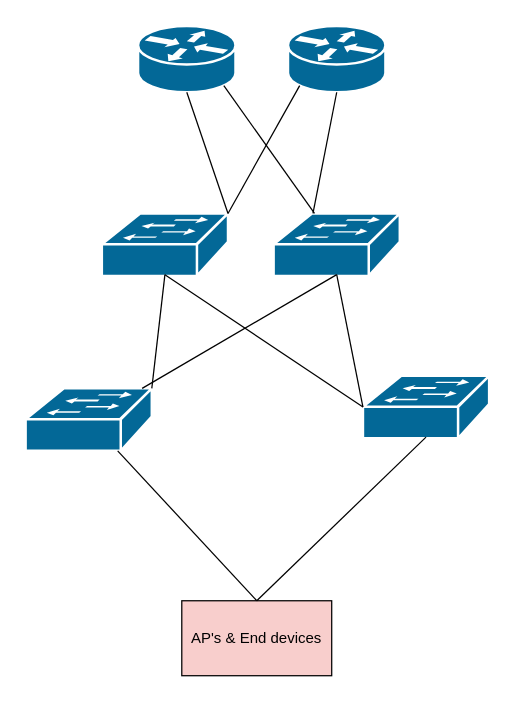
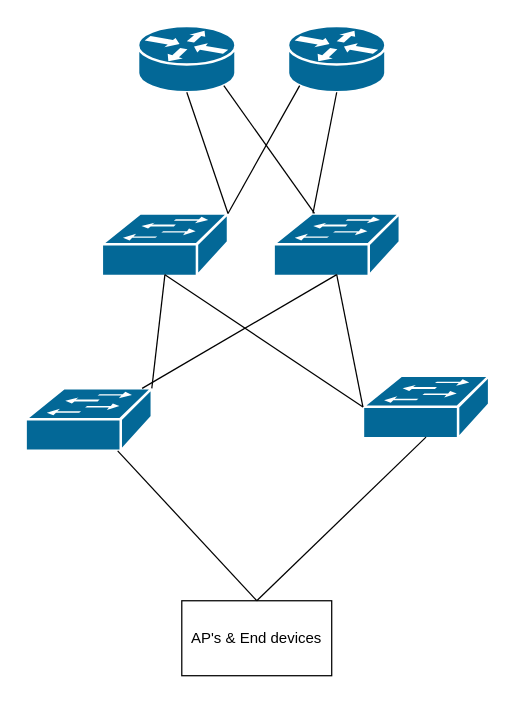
node "AP's & End devices": fillcolor #f8cecc -> #ffffff
